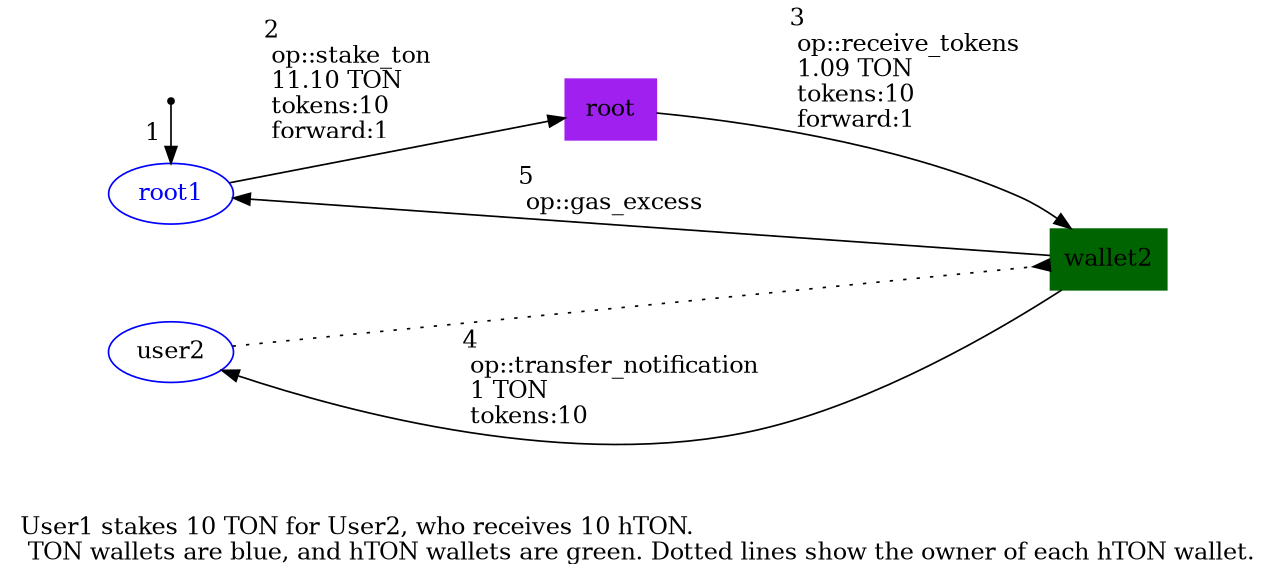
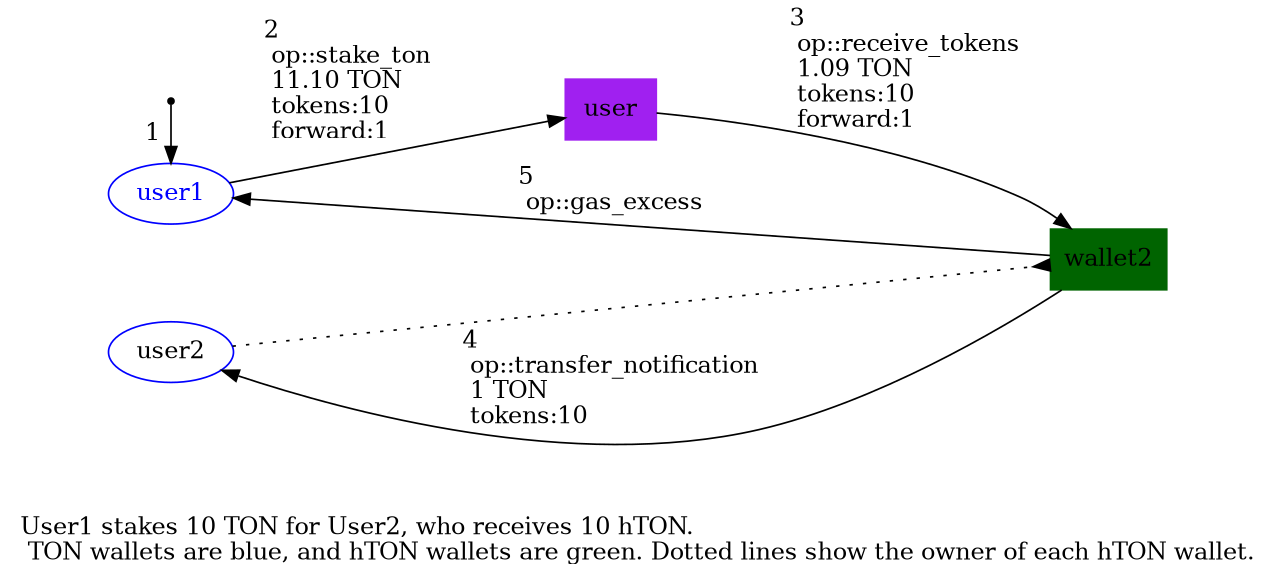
node "root": label "root" -> "user"
node "root1": label "root1" -> "user1"
